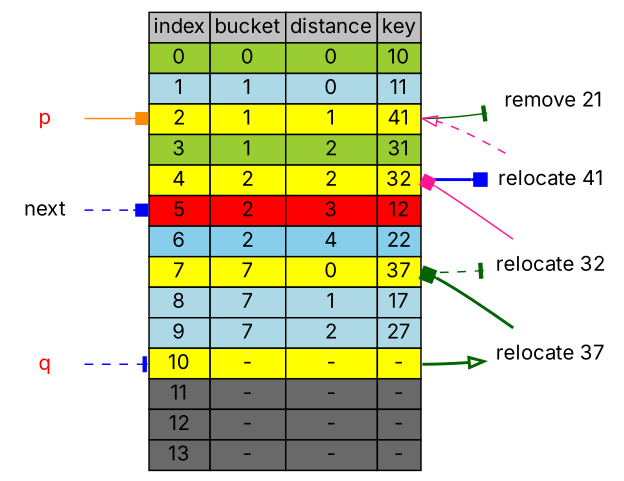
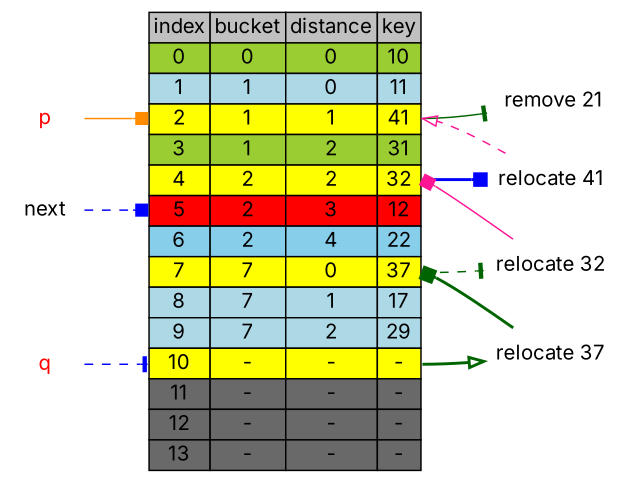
node "index": text "27" -> "29"
